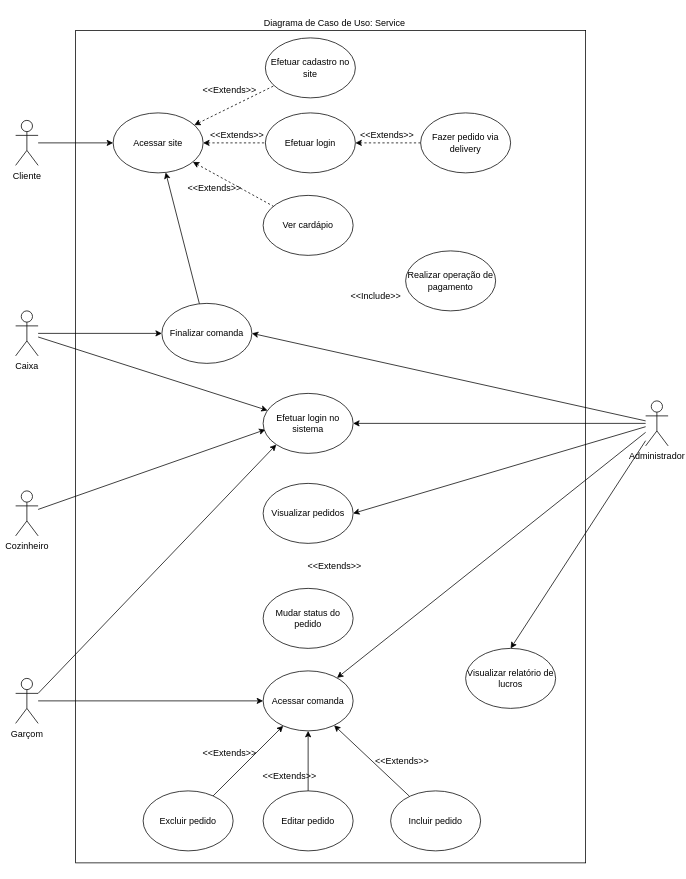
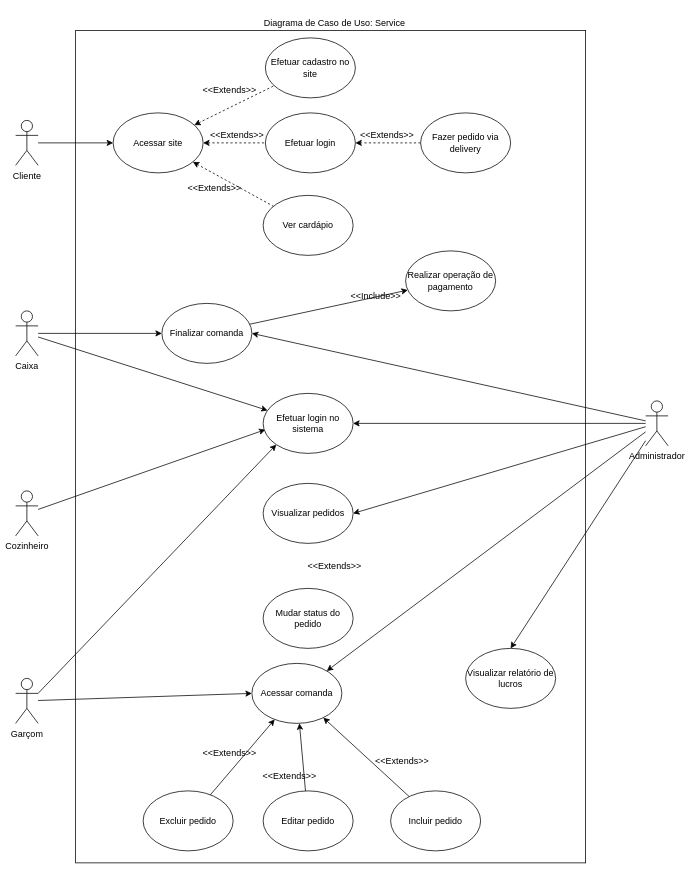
edge "Finalizar comanda" -> "Acessar site": now "Finalizar comanda" -> "Realizar operação de pagamento"
node "Acessar comanda": moved (308, 701) -> (297, 693)
